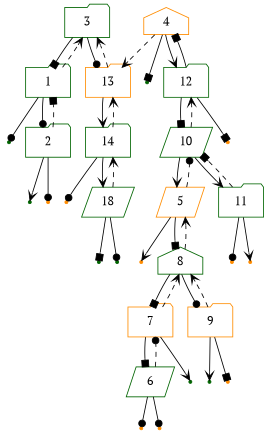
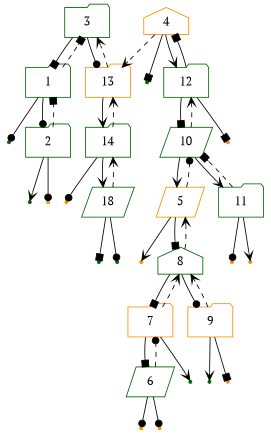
edge "1" -> "3": arrowhead vee -> box
